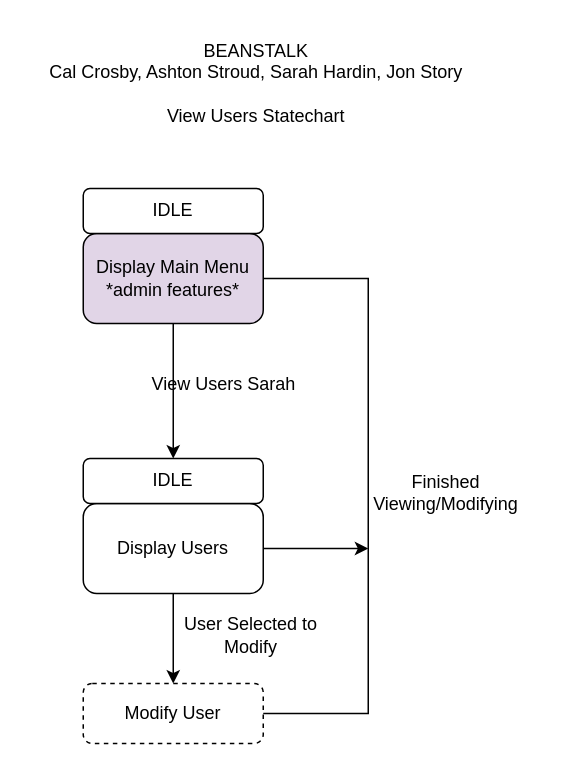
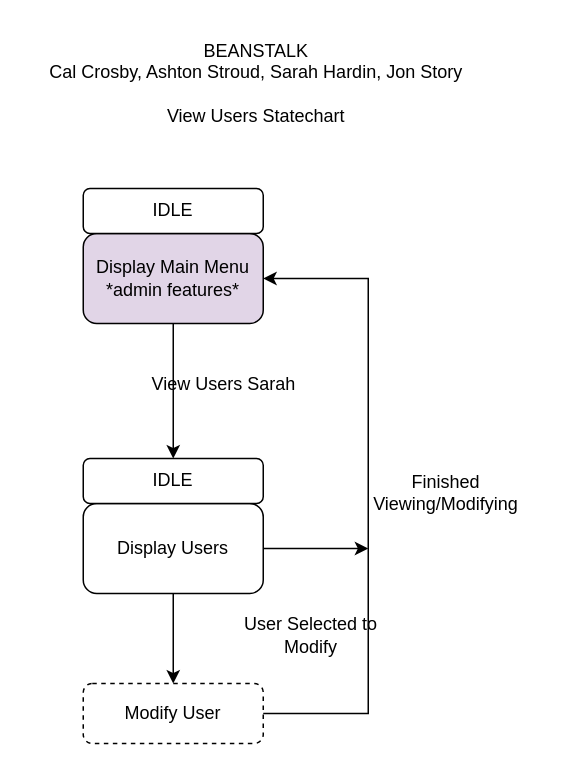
edge "Display Main Menu *admin features*" -- "Modify User": arrowhead none -> classic
node "User Selected to Modify": moved (251, 635) -> (311, 635)
